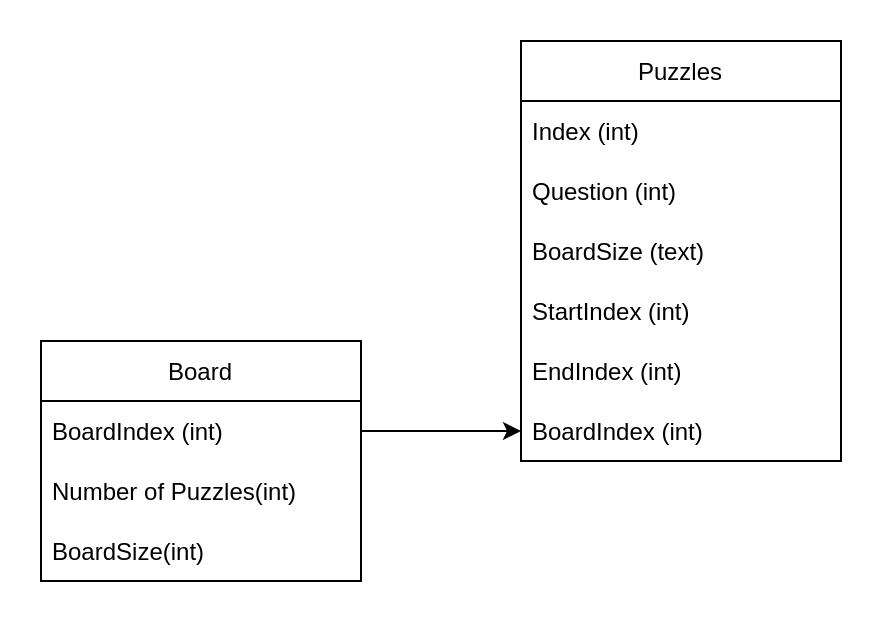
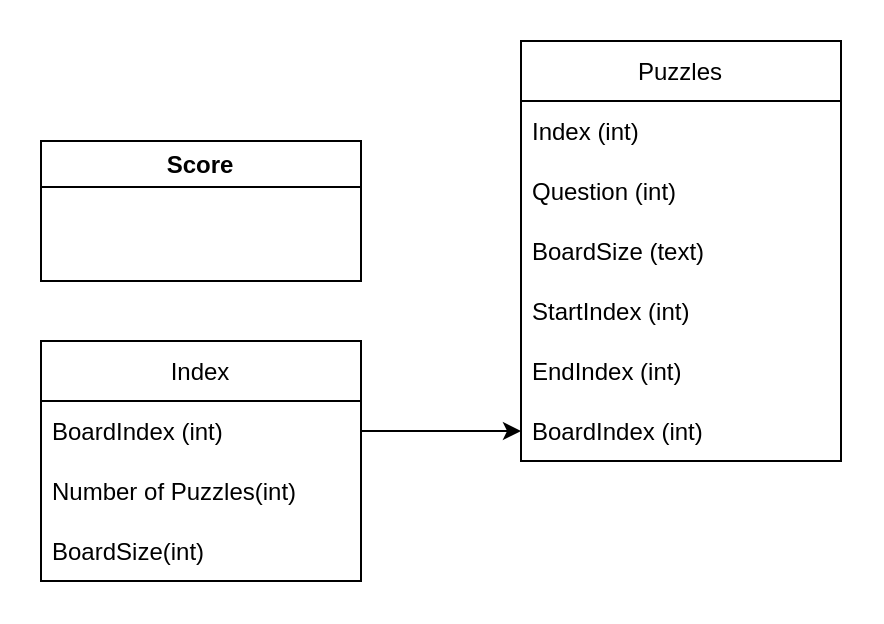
node "Score": added
node "Board": label "Board" -> "Index"
